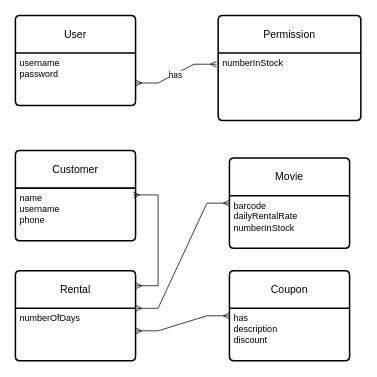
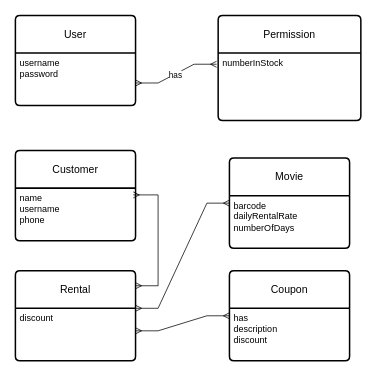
node "barcode dailyRentalRate numberInStock": label "barcode dailyRentalRate numberInStock" -> "barcode dailyRentalRate numberOfDays"
node "numberOfDays": label "numberOfDays" -> "discount"
